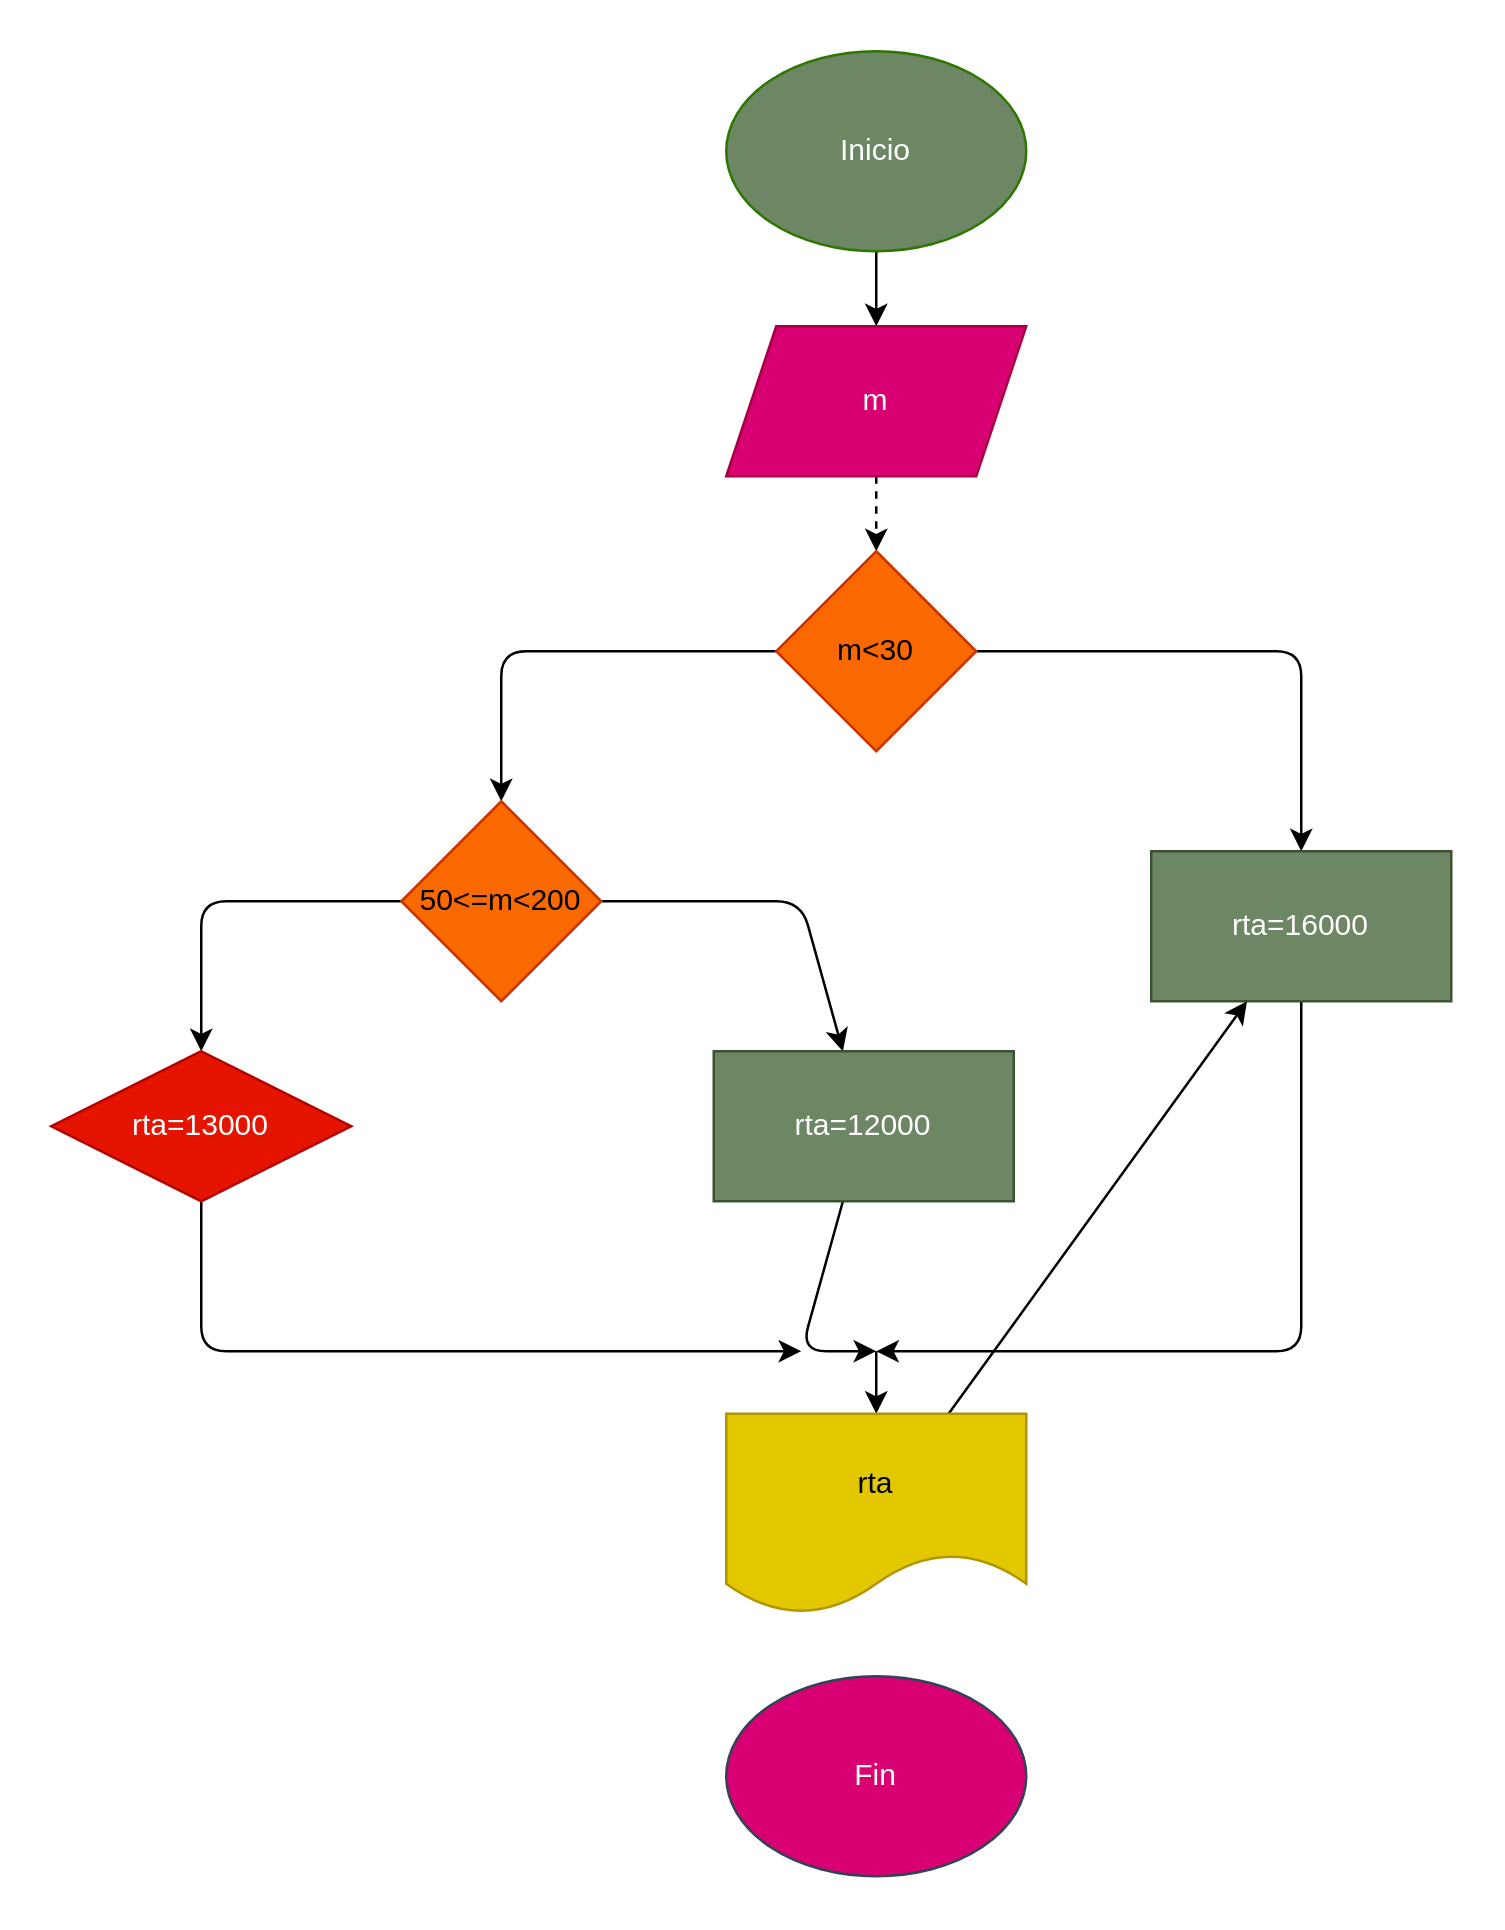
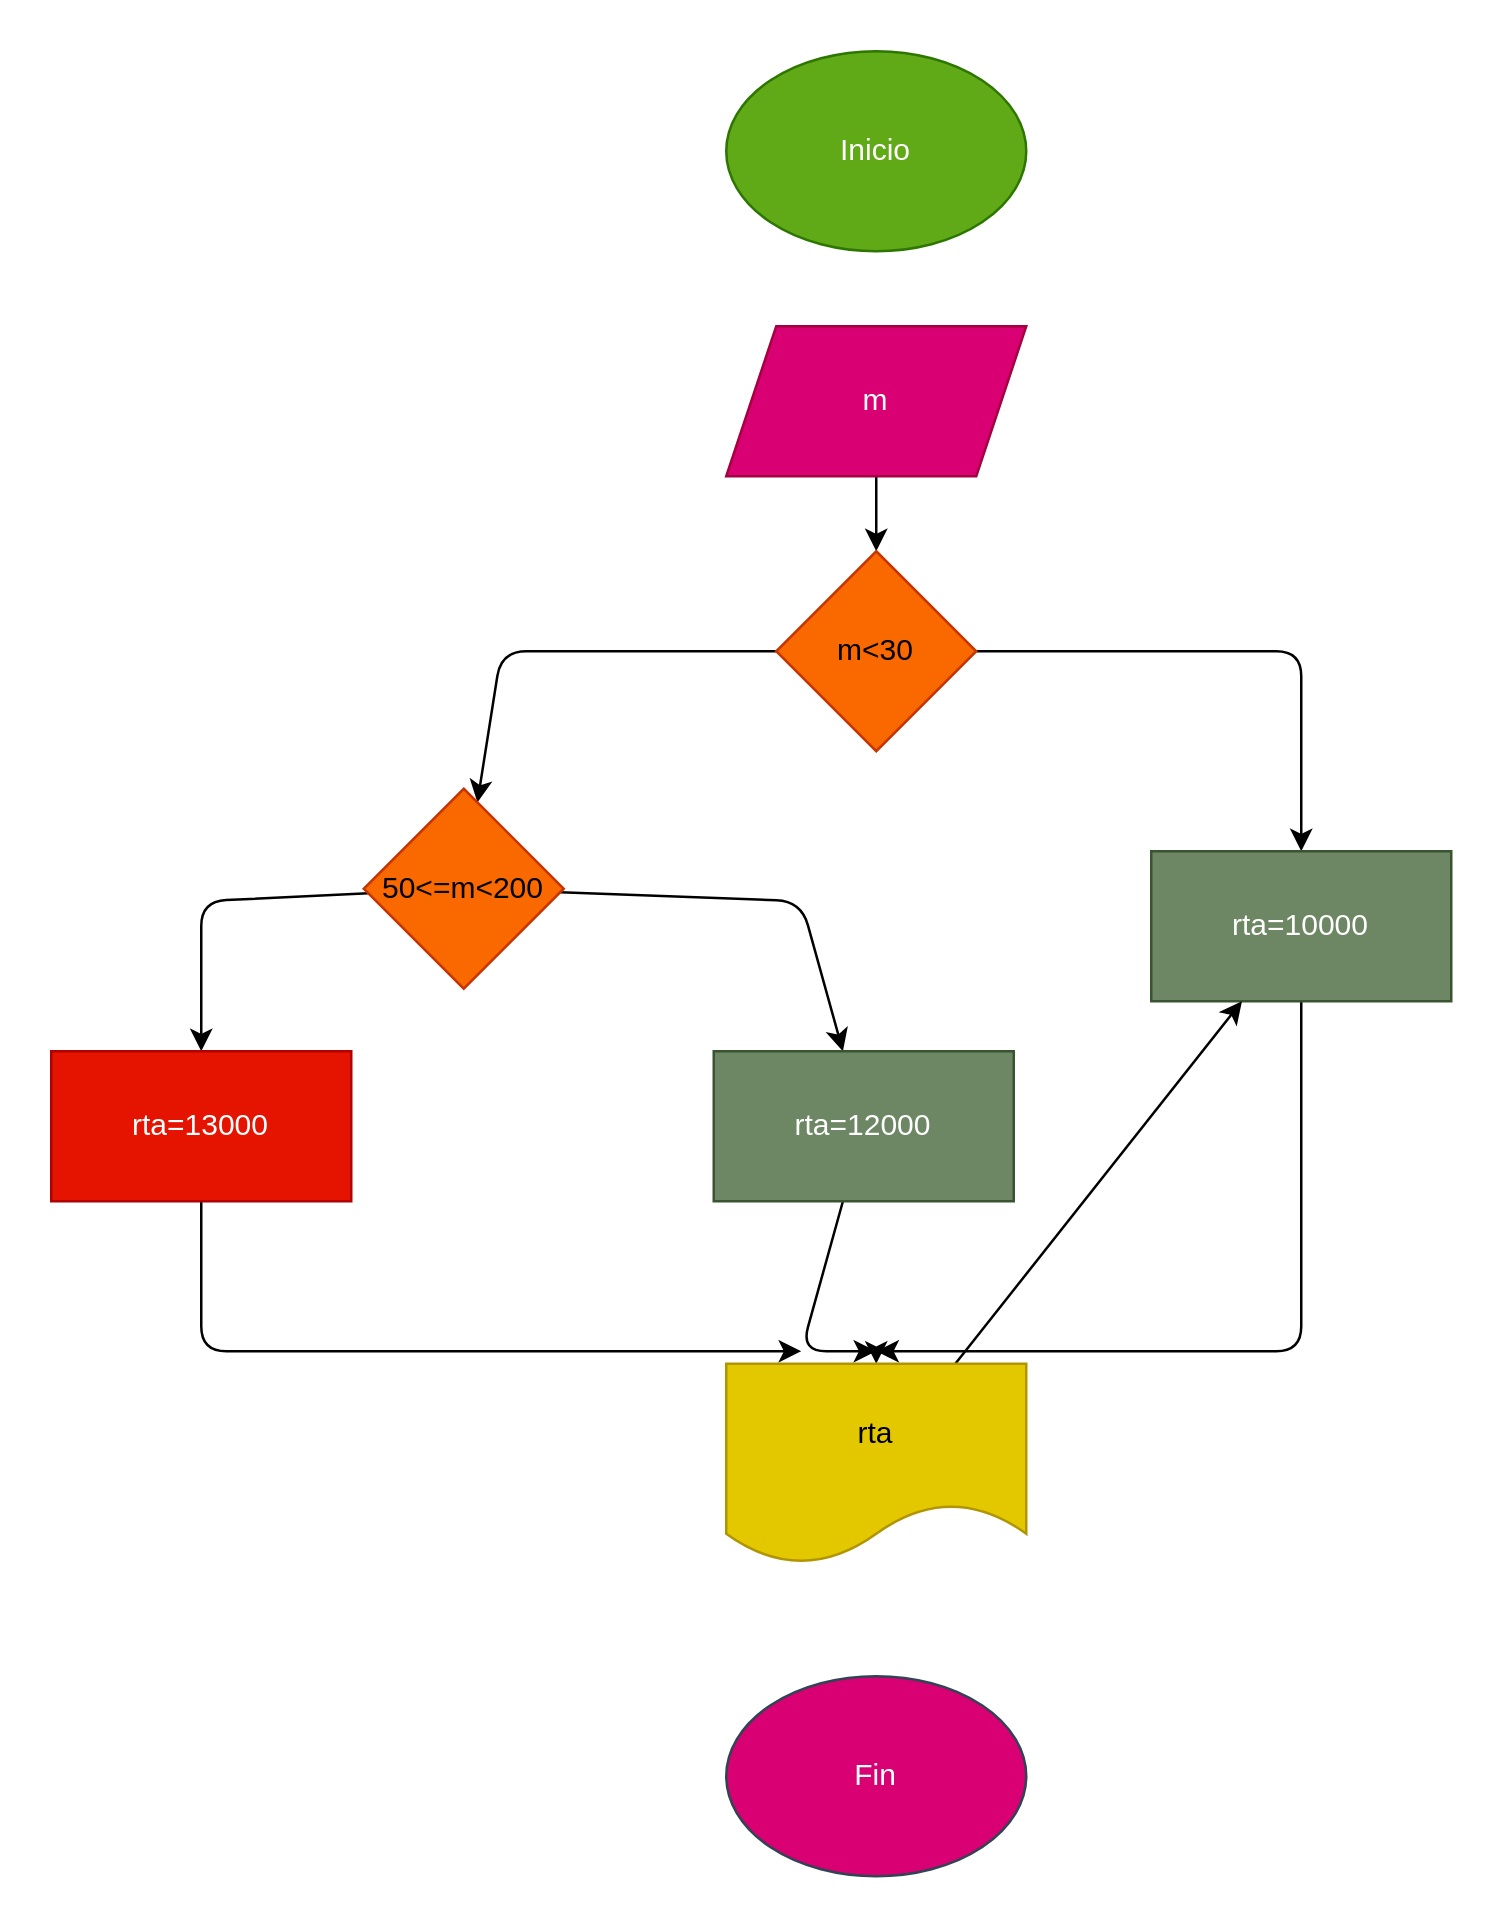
node "Inicio": fillcolor #6d8764 -> #60a917
edge "Inicio" -> "m": removed
edge "m" -> "m<30": style dashed -> solid
node "50<=m<200": moved (501, 901) -> (464, 889)
node "rta=16000": label "rta=16000" -> "rta=10000"
node "rta=13000": shape diamond -> rectangle
node "rta": moved (876, 1514) -> (876, 1464)
